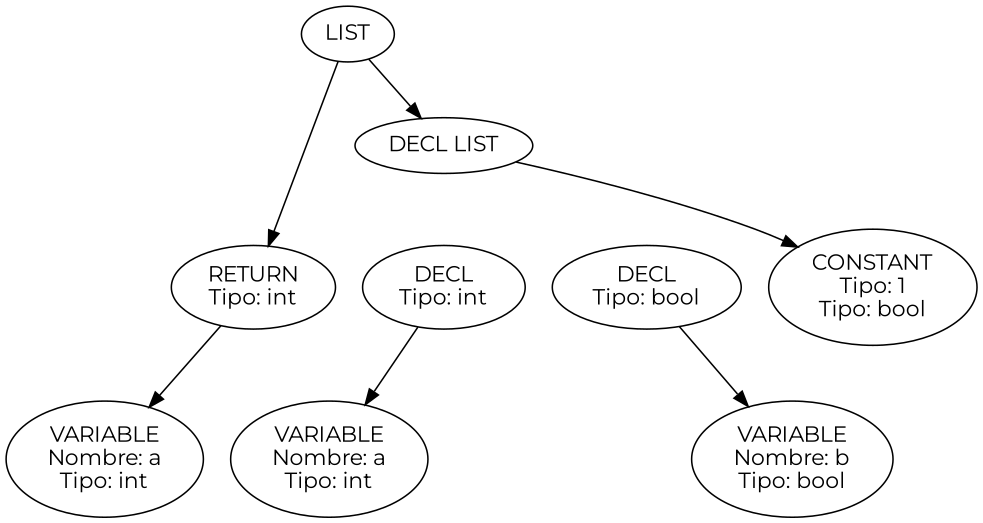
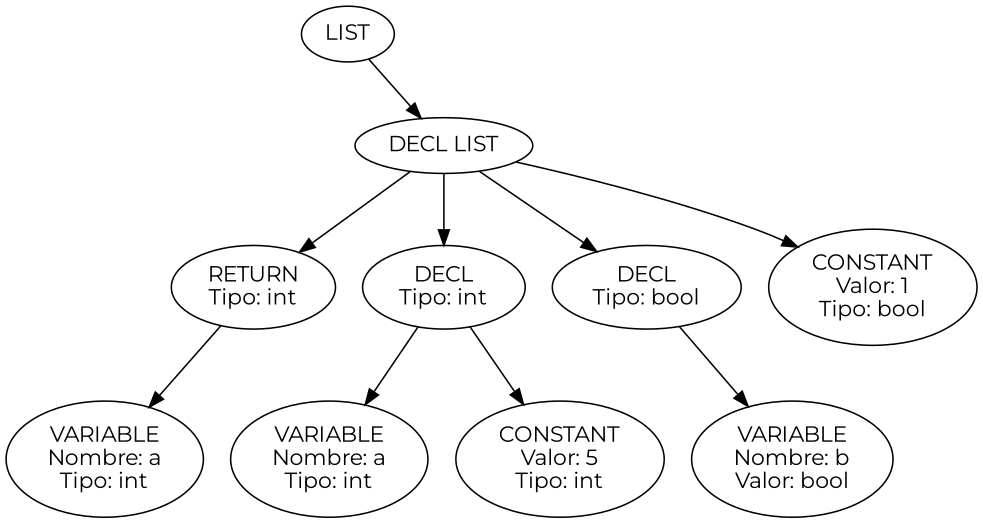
edge "LIST" -> "RETURN Tipo: int": now "DECL LIST" -> "RETURN Tipo: int"
edge "DECL LIST" -> "DECL Tipo: int": added
edge "DECL LIST" -> "DECL Tipo: bool": added
node "CONSTANT Tipo: 1 Tipo: bool": label "CONSTANT Tipo: 1 Tipo: bool" -> "CONSTANT Valor: 1 Tipo: bool"
node "CONSTANT Valor: 5 Tipo: int": added
node "VARIABLE Nombre: b Tipo: bool": label "VARIABLE Nombre: b Tipo: bool" -> "VARIABLE Nombre: b Valor: bool"
